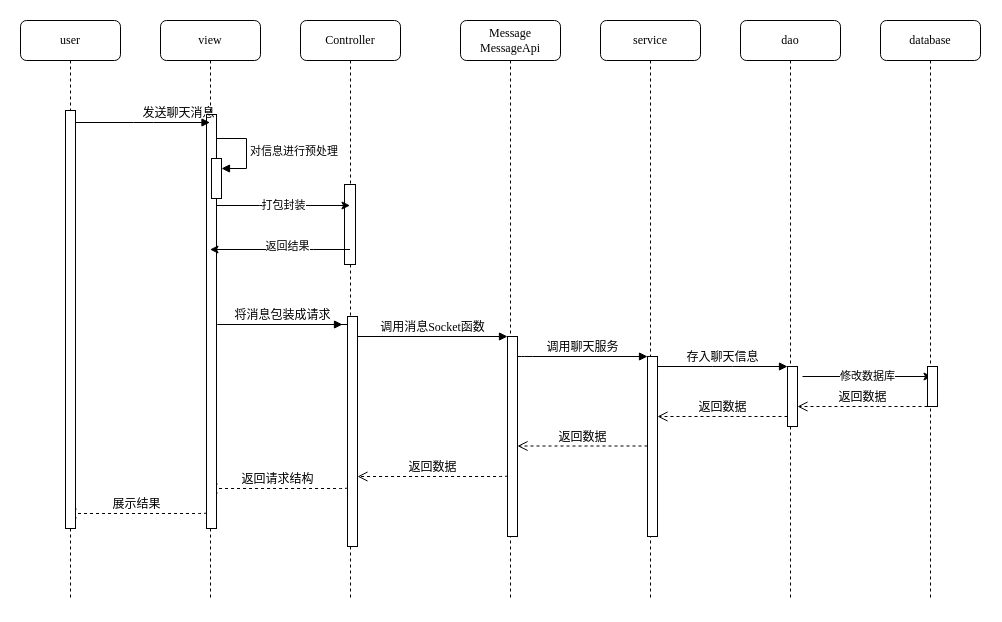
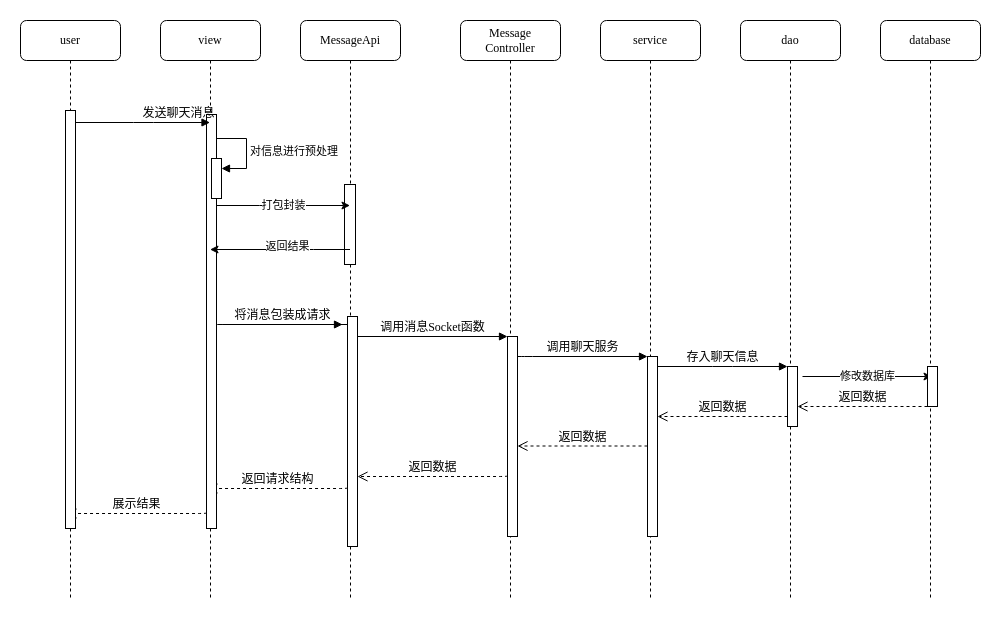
node "Controller": label "Controller" -> "MessageApi"
node "Message MessageApi": label "Message MessageApi" -> "Message Controller"
